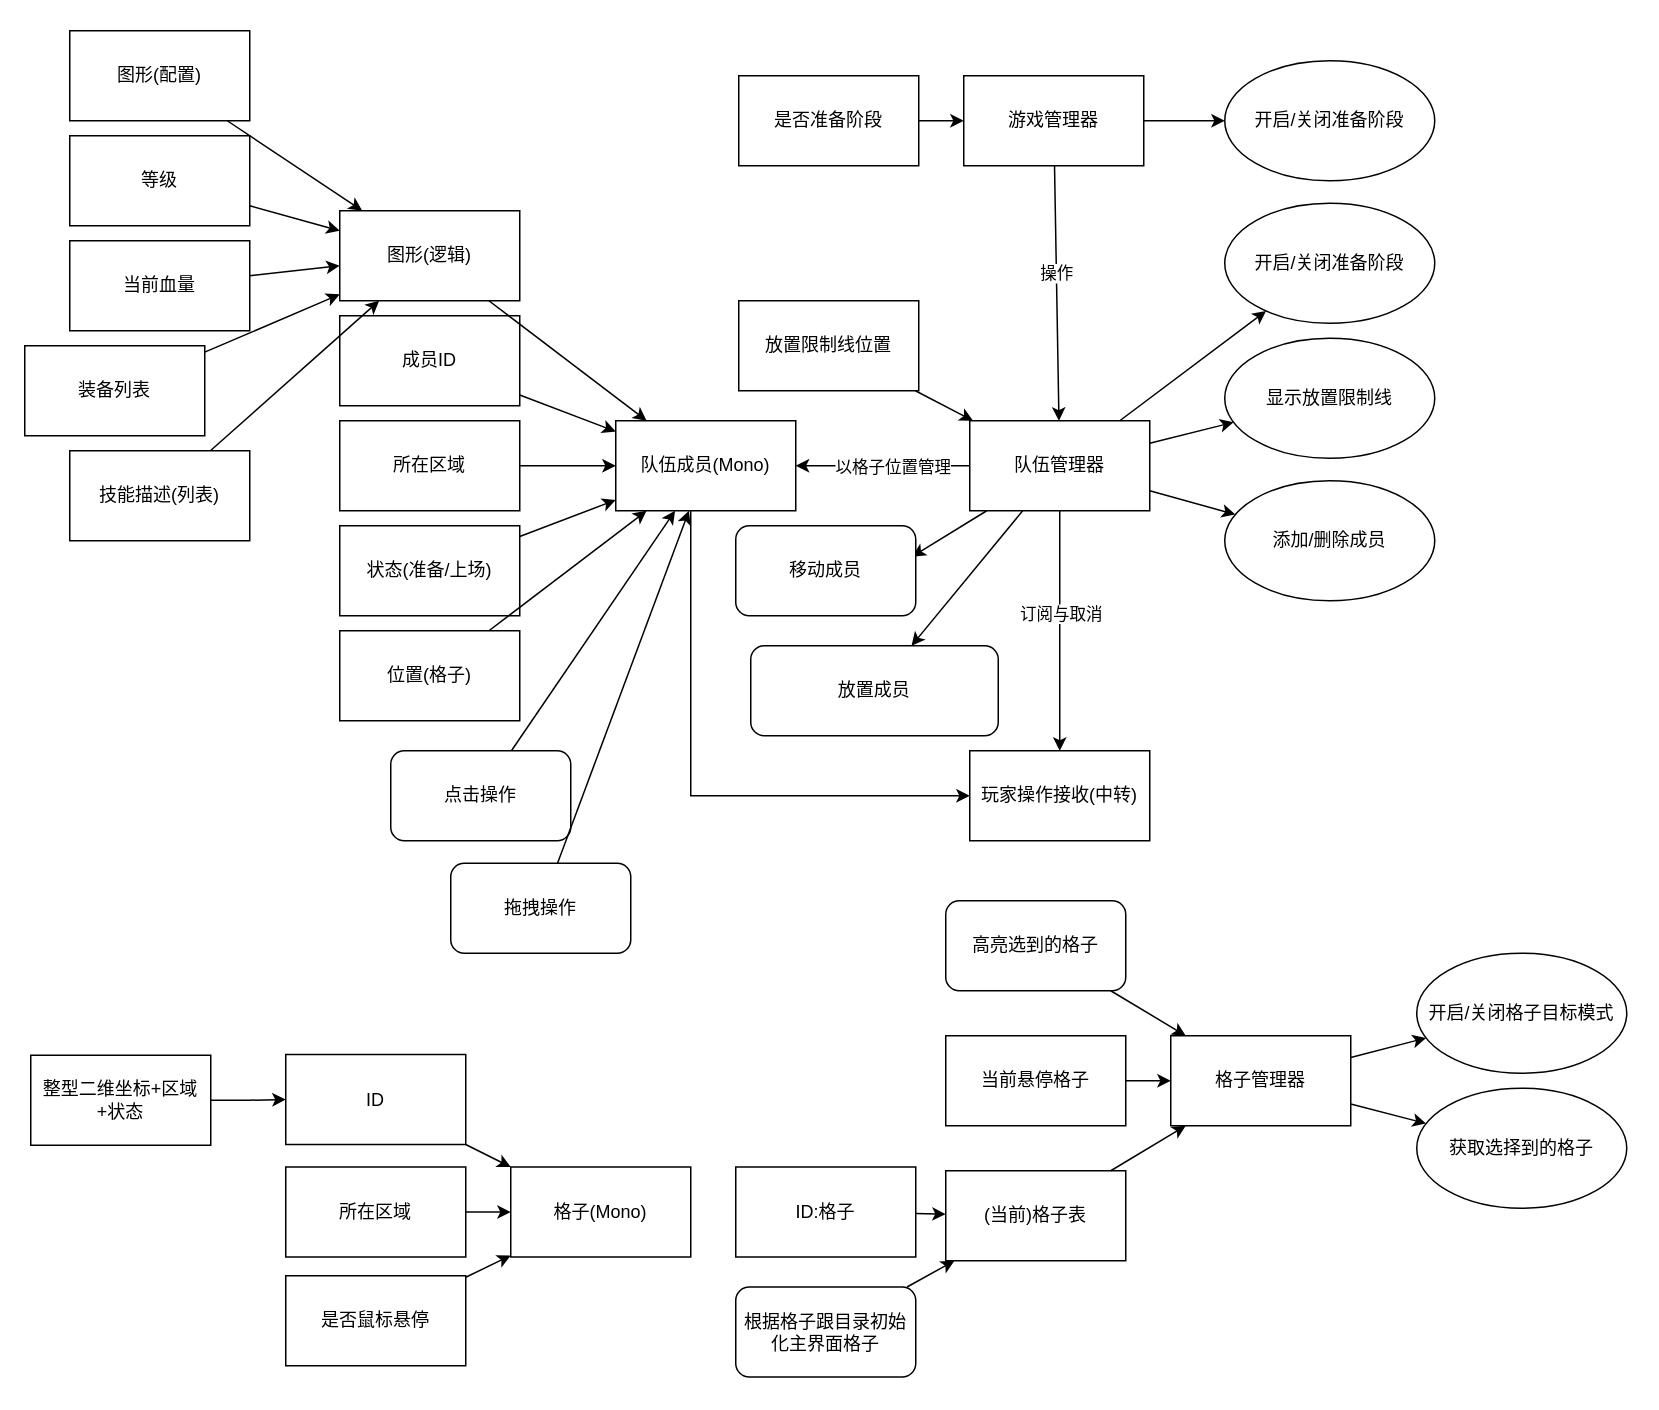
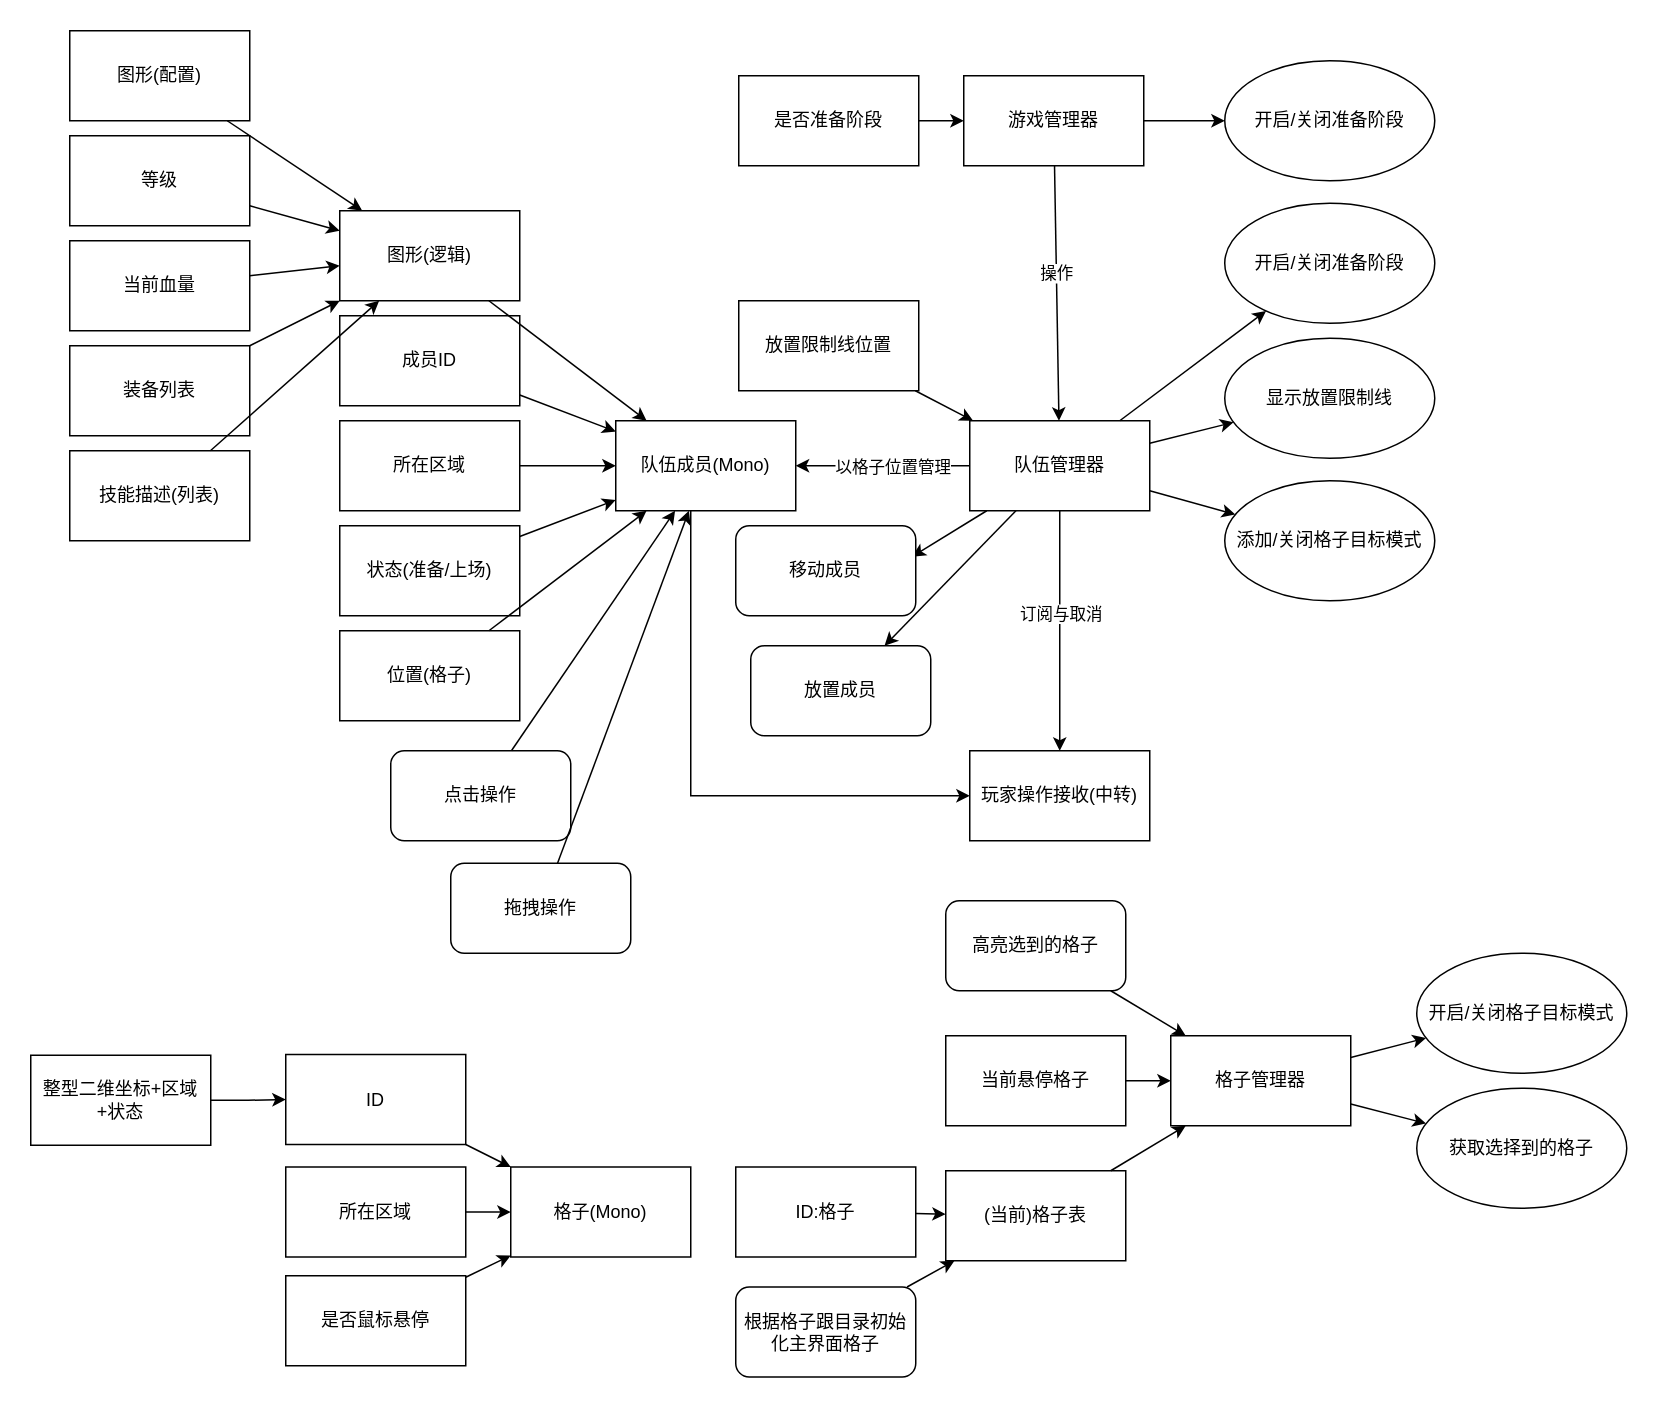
node "装备列表": moved (115, 391) -> (160, 391)
node "添加/删除成员": label "添加/删除成员" -> "添加/关闭格子目标模式"
node "放置成员": size 248x90 -> 180x90
